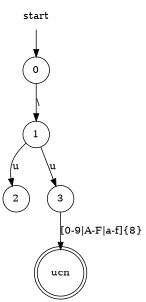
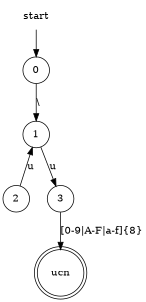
edge "1" -> "2": reversed
